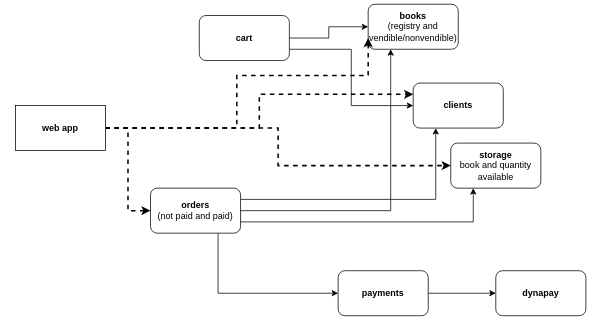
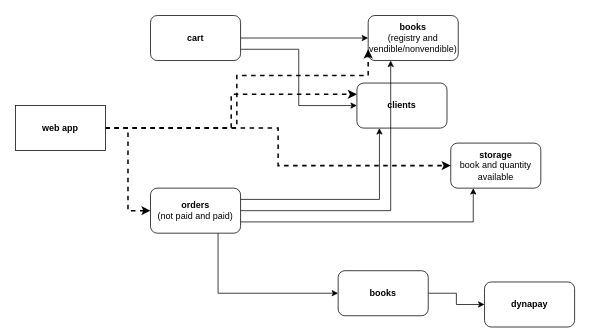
node "books (registry and vendible/nonvendible)": moved (413, 27) -> (413, 38)
node "cart": moved (244, 38) -> (195, 38)
node "clients": moved (458, 105) -> (402, 105)
node "payments": label "payments" -> "books"
node "dynapay": moved (540, 293) -> (529, 304)
